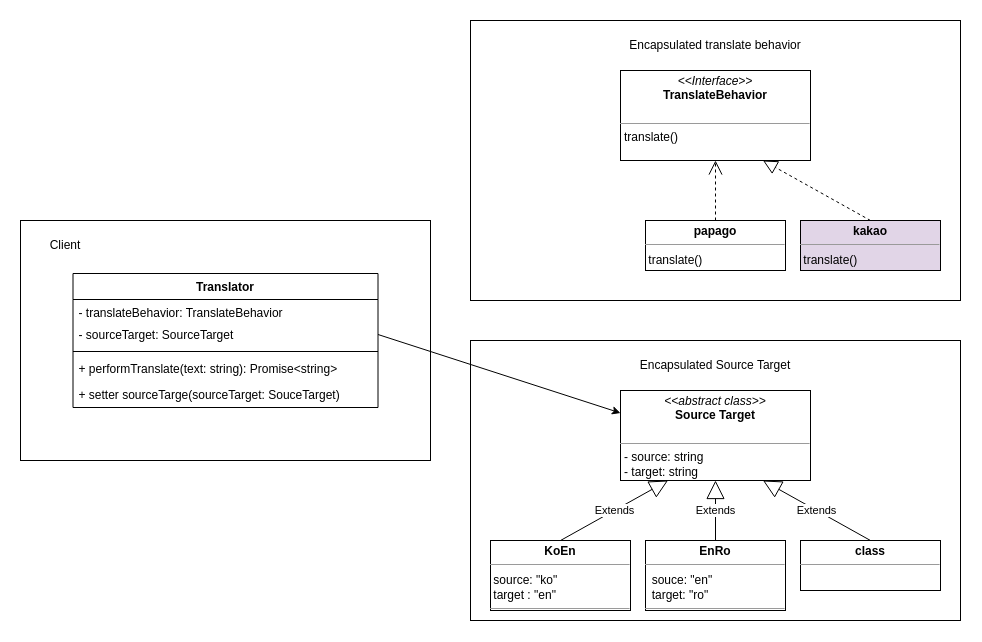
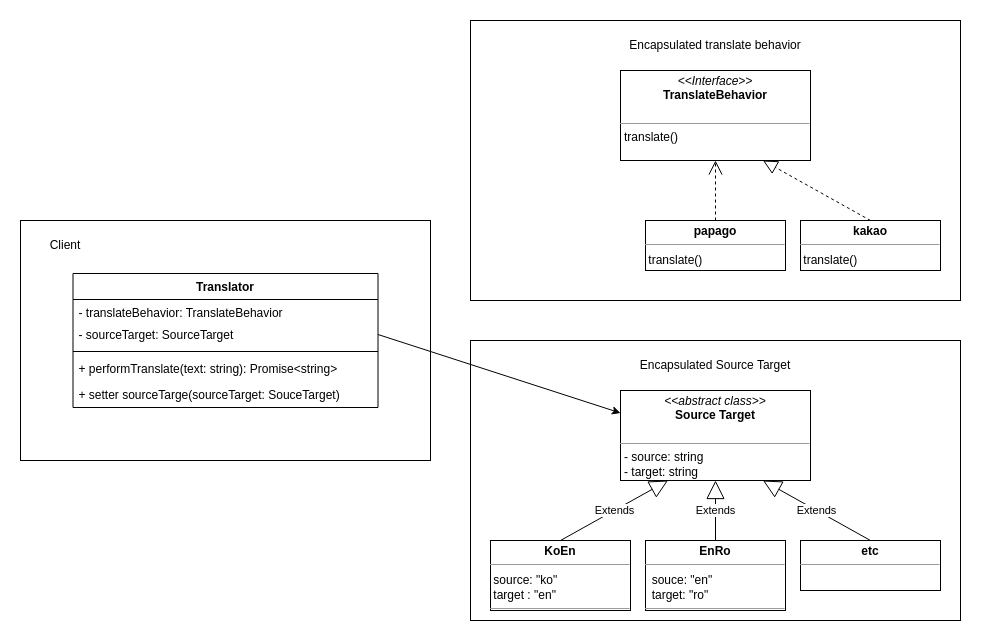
node "kakao translate()": fillcolor #e1d5e7 -> #ffffff
node "class": label "class" -> "etc"
